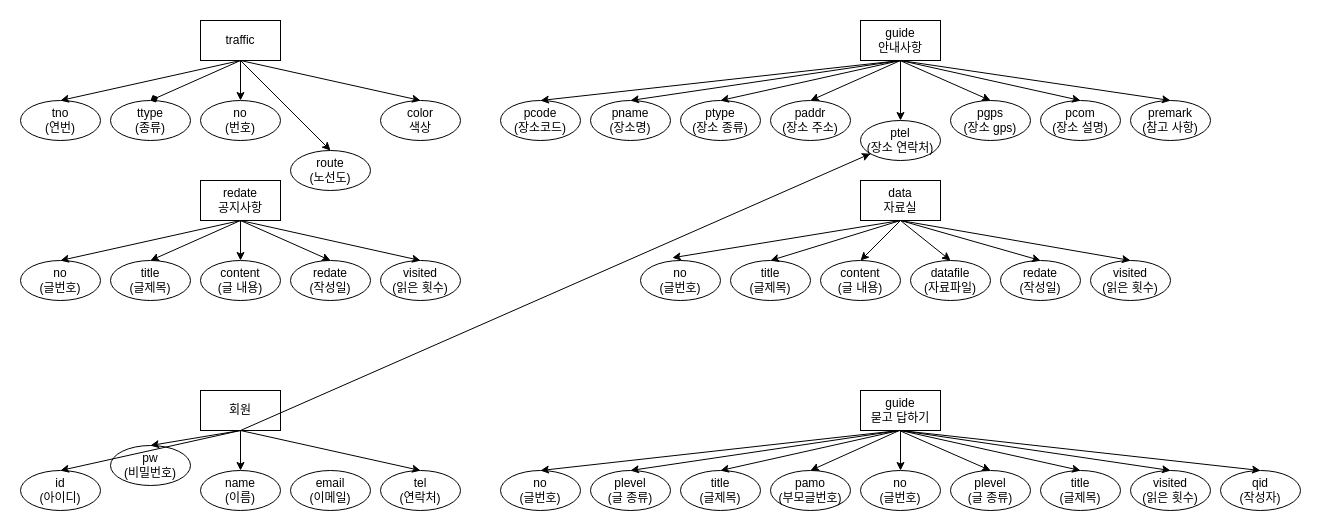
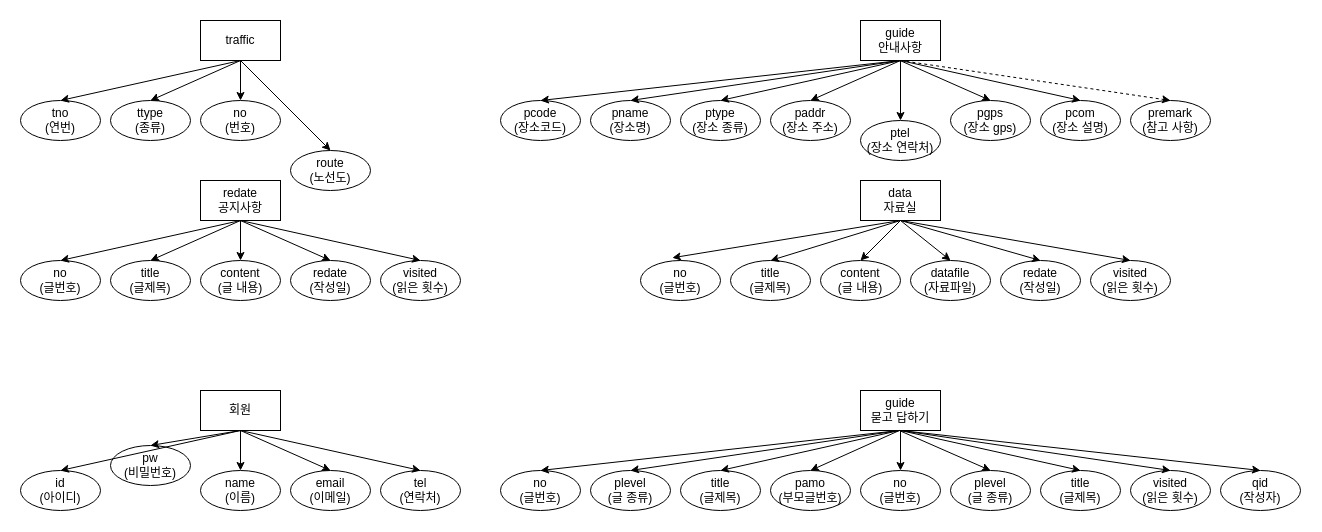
edge "traffic" -> "color 색상": removed
edge "guide 안내사항" -> "premark (참고 사항)": style solid -> dashed
edge "traffic" -> "ttype (종류)": arrowhead diamond -> classic
node "color 색상": removed
edge "회원" -> "ptel (장소 연락처)": now "회원" -> "email (이메일)"
